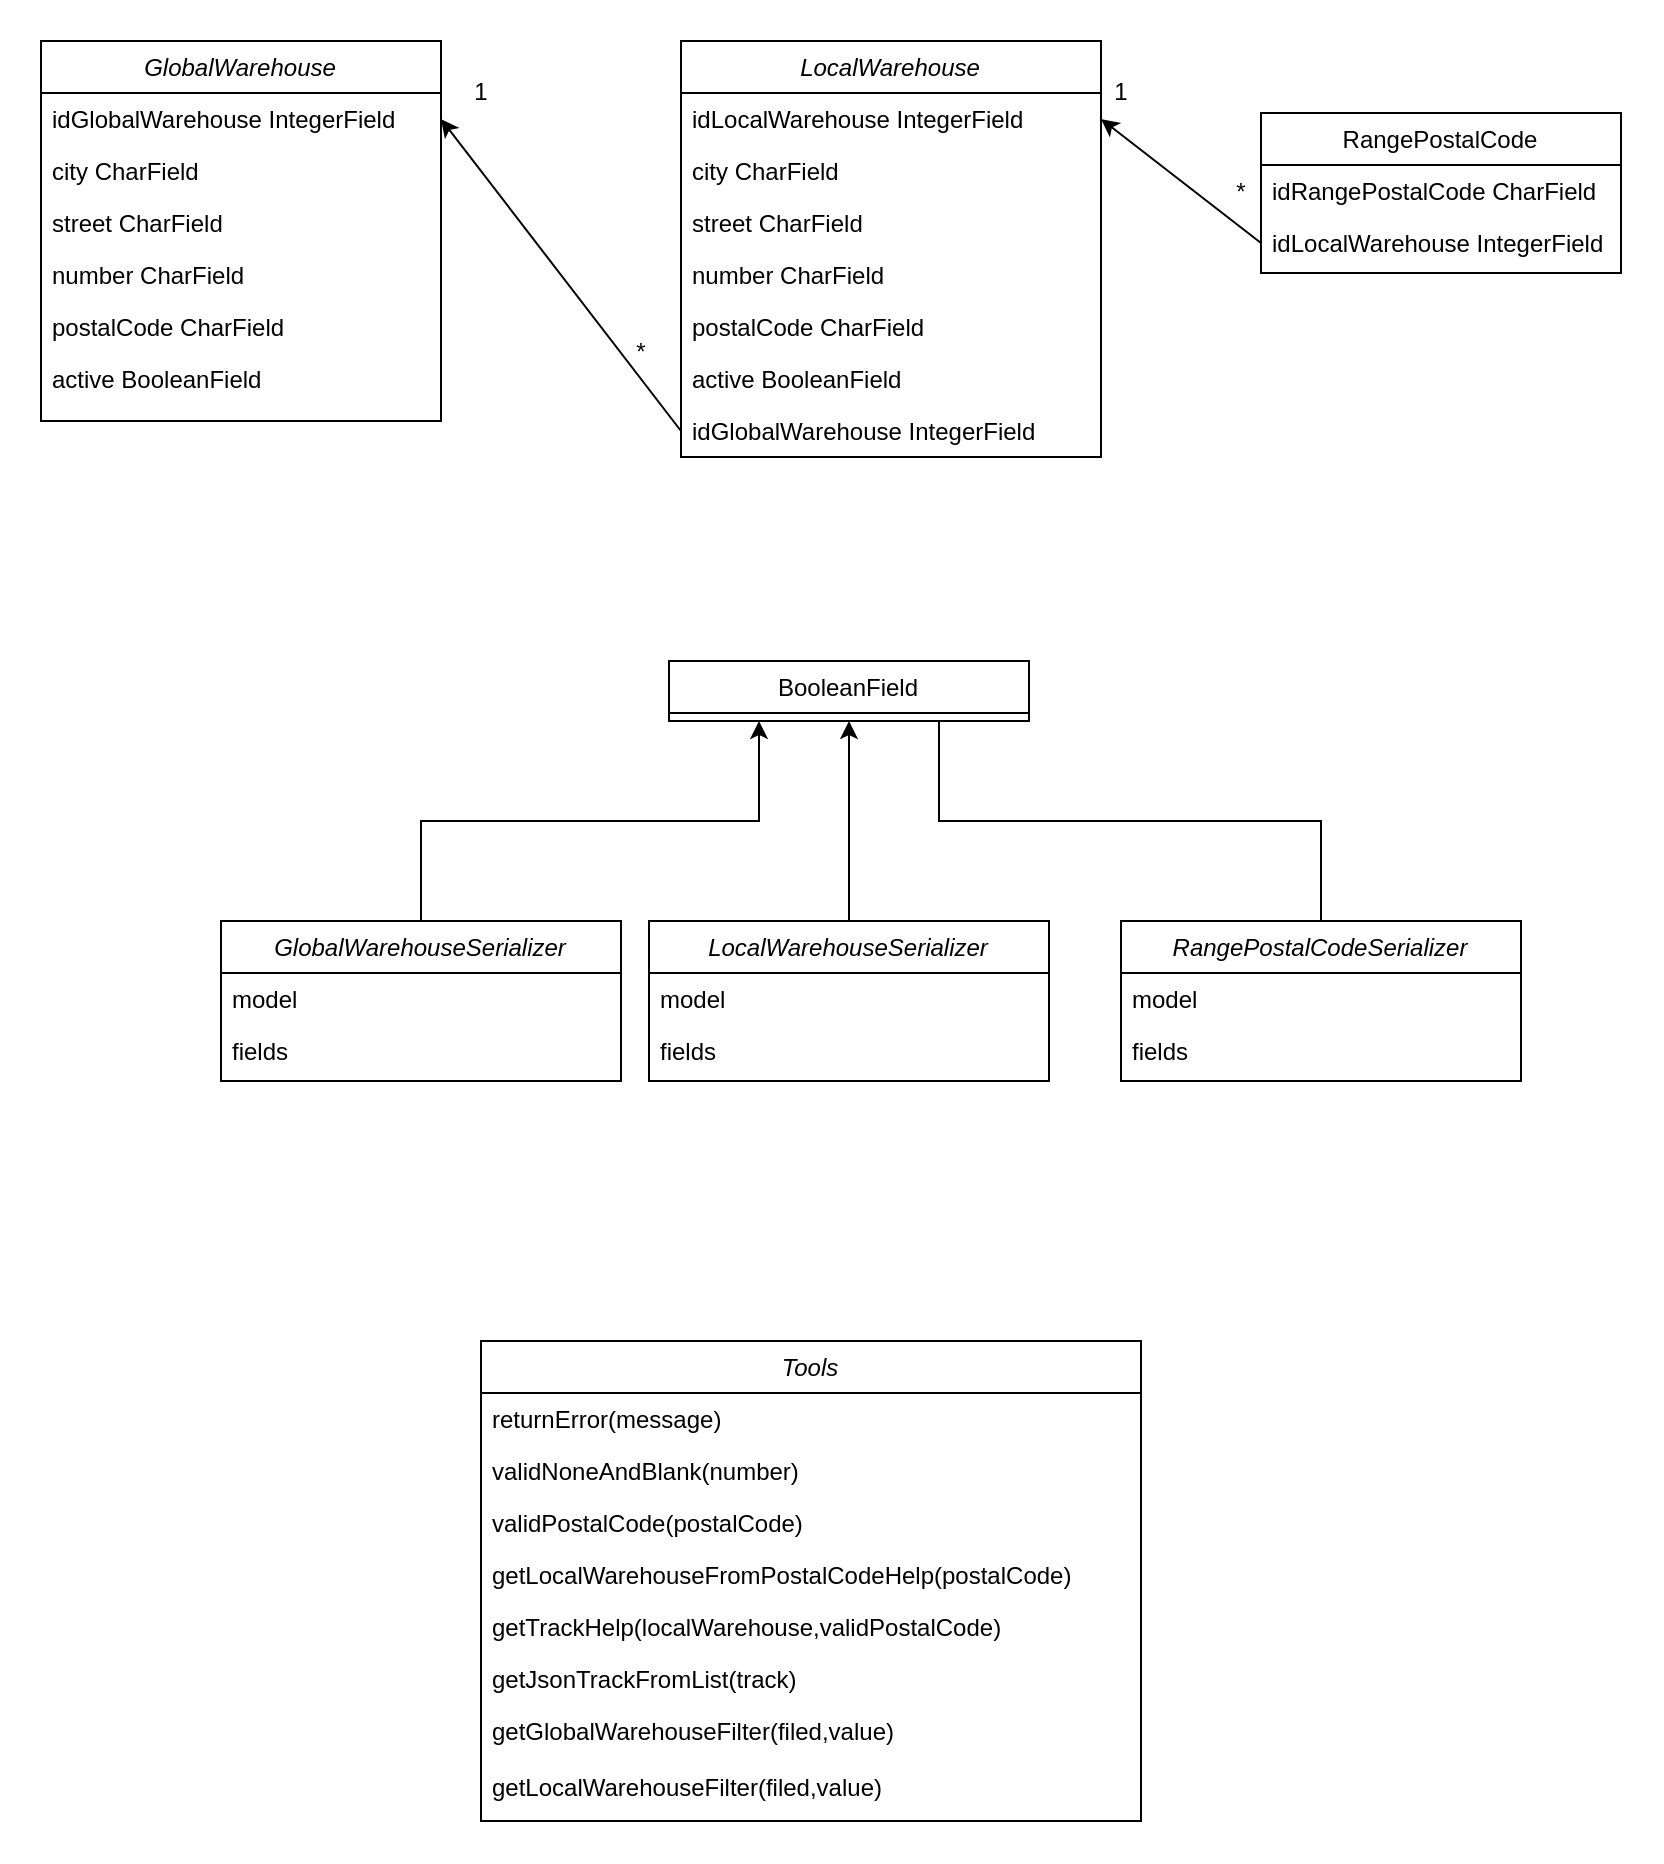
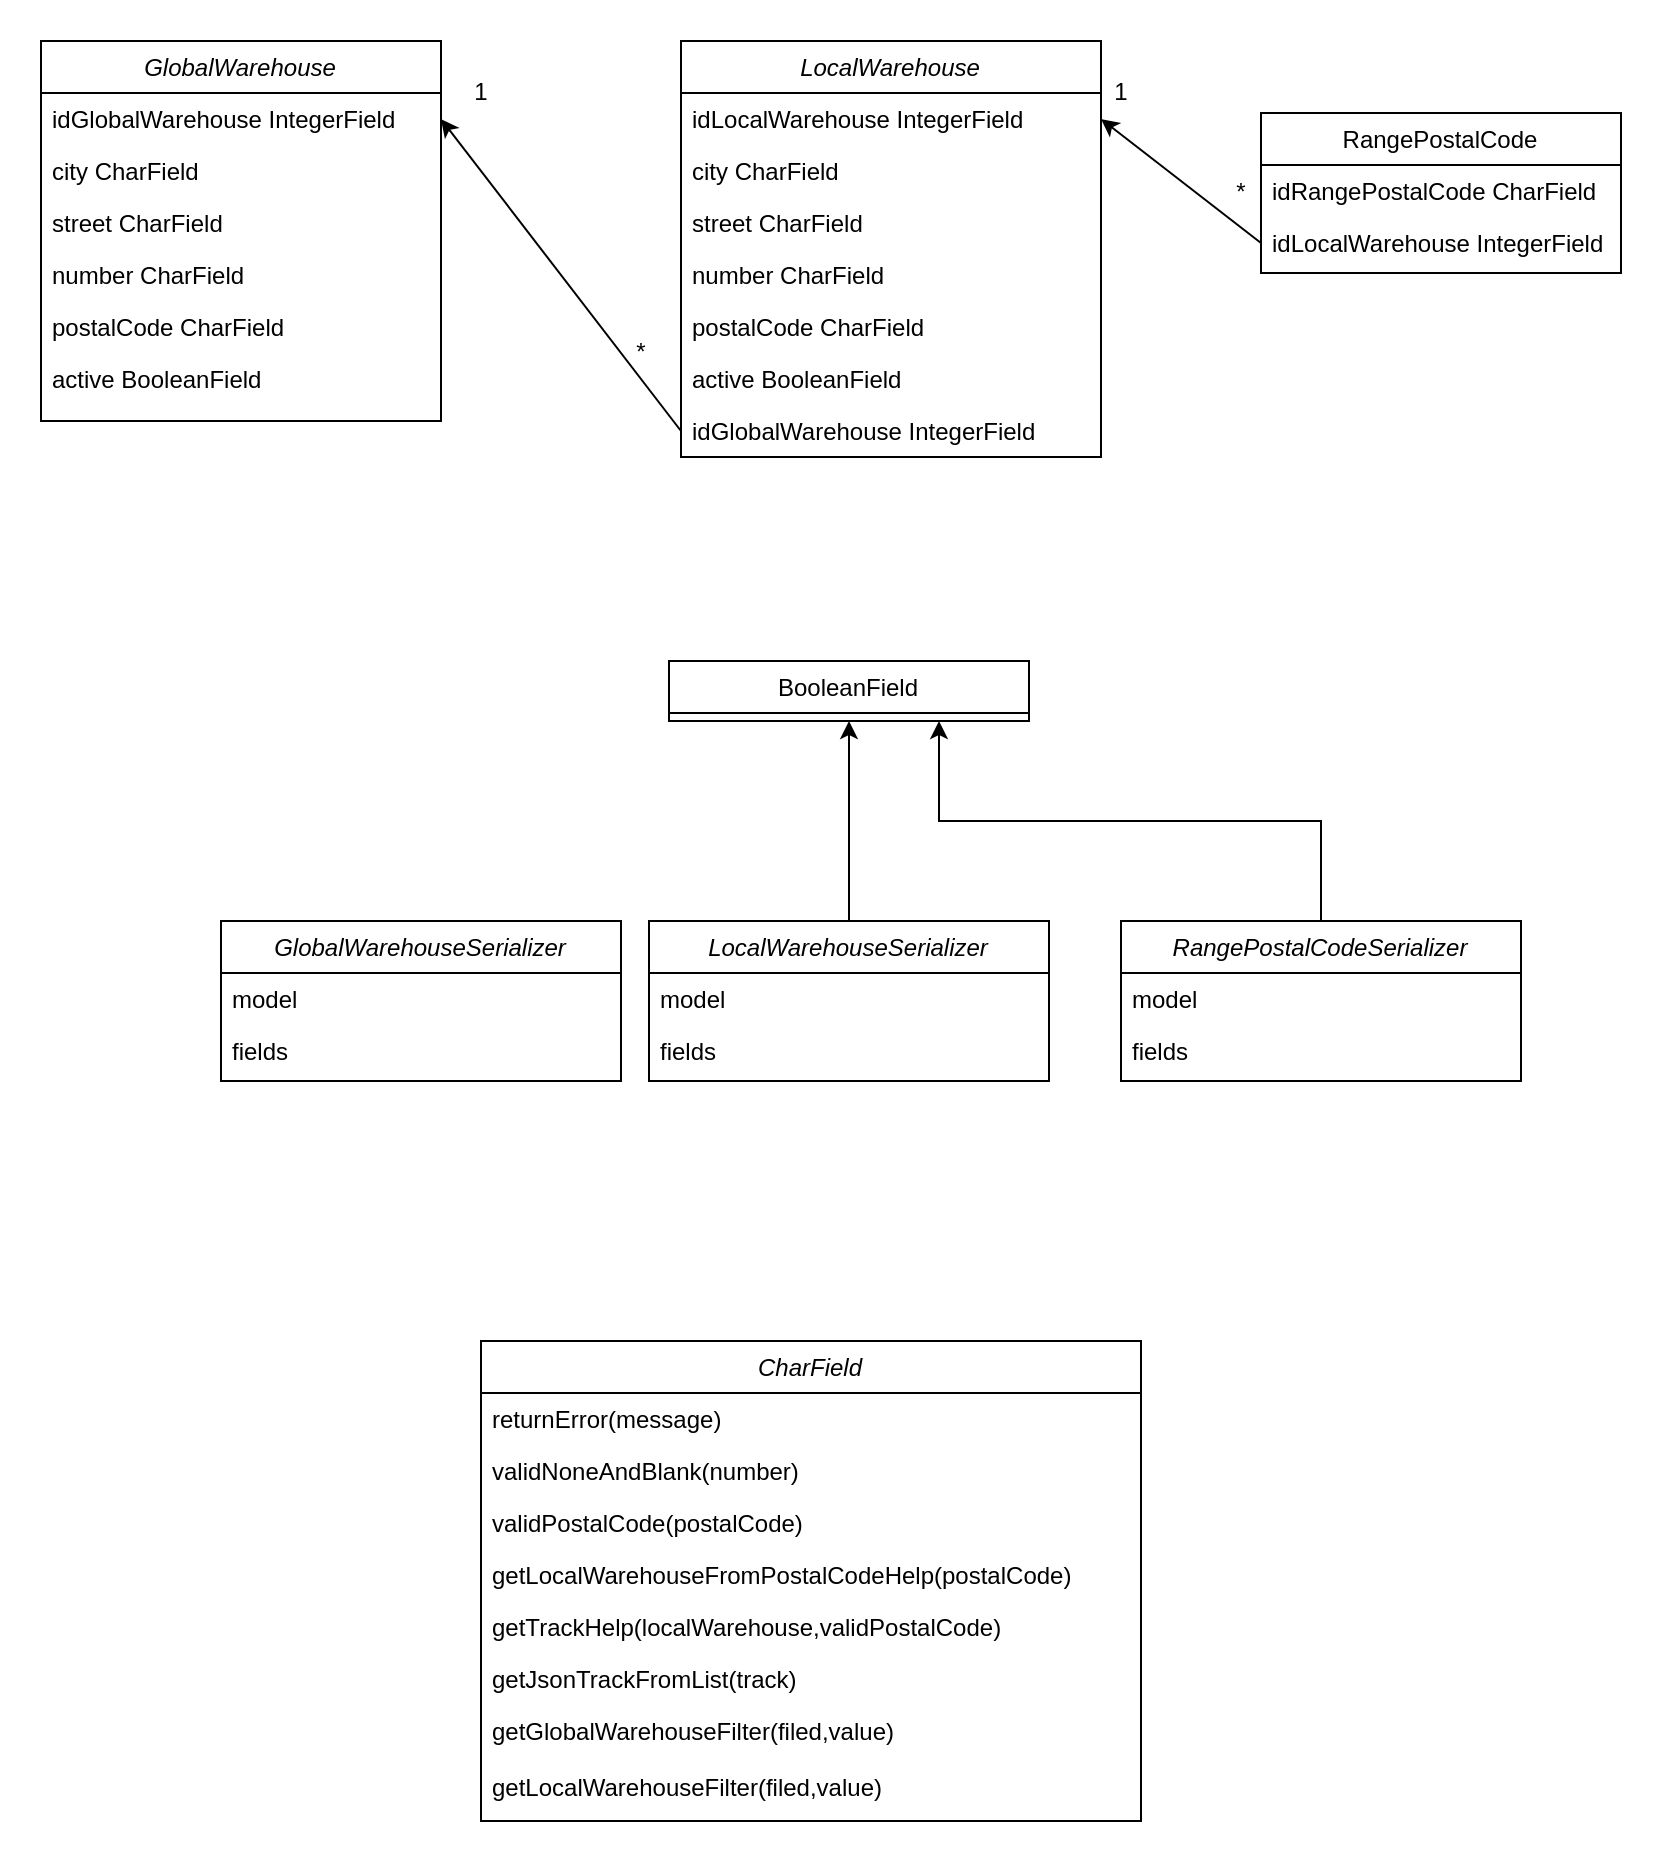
edge "BooleanField" -- "RangePostalCodeSerializer": arrowhead none -> classic
edge "GlobalWarehouseSerializer" -> "BooleanField": removed
node "Tools": label "Tools" -> "CharField"
